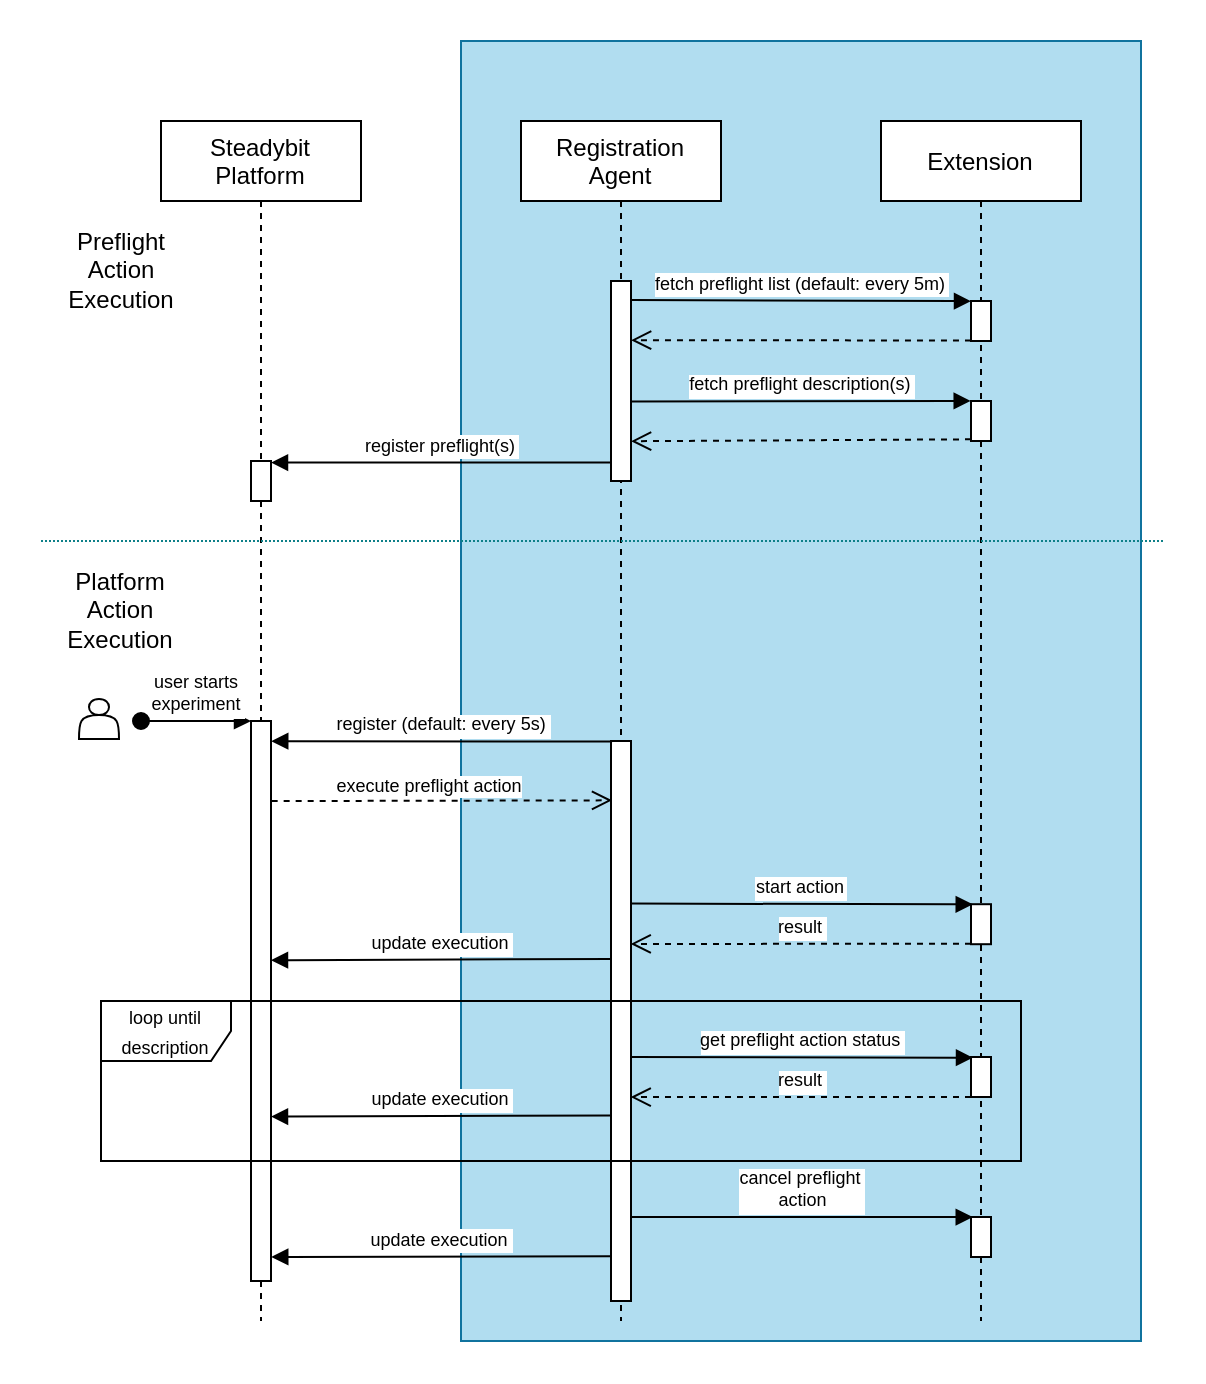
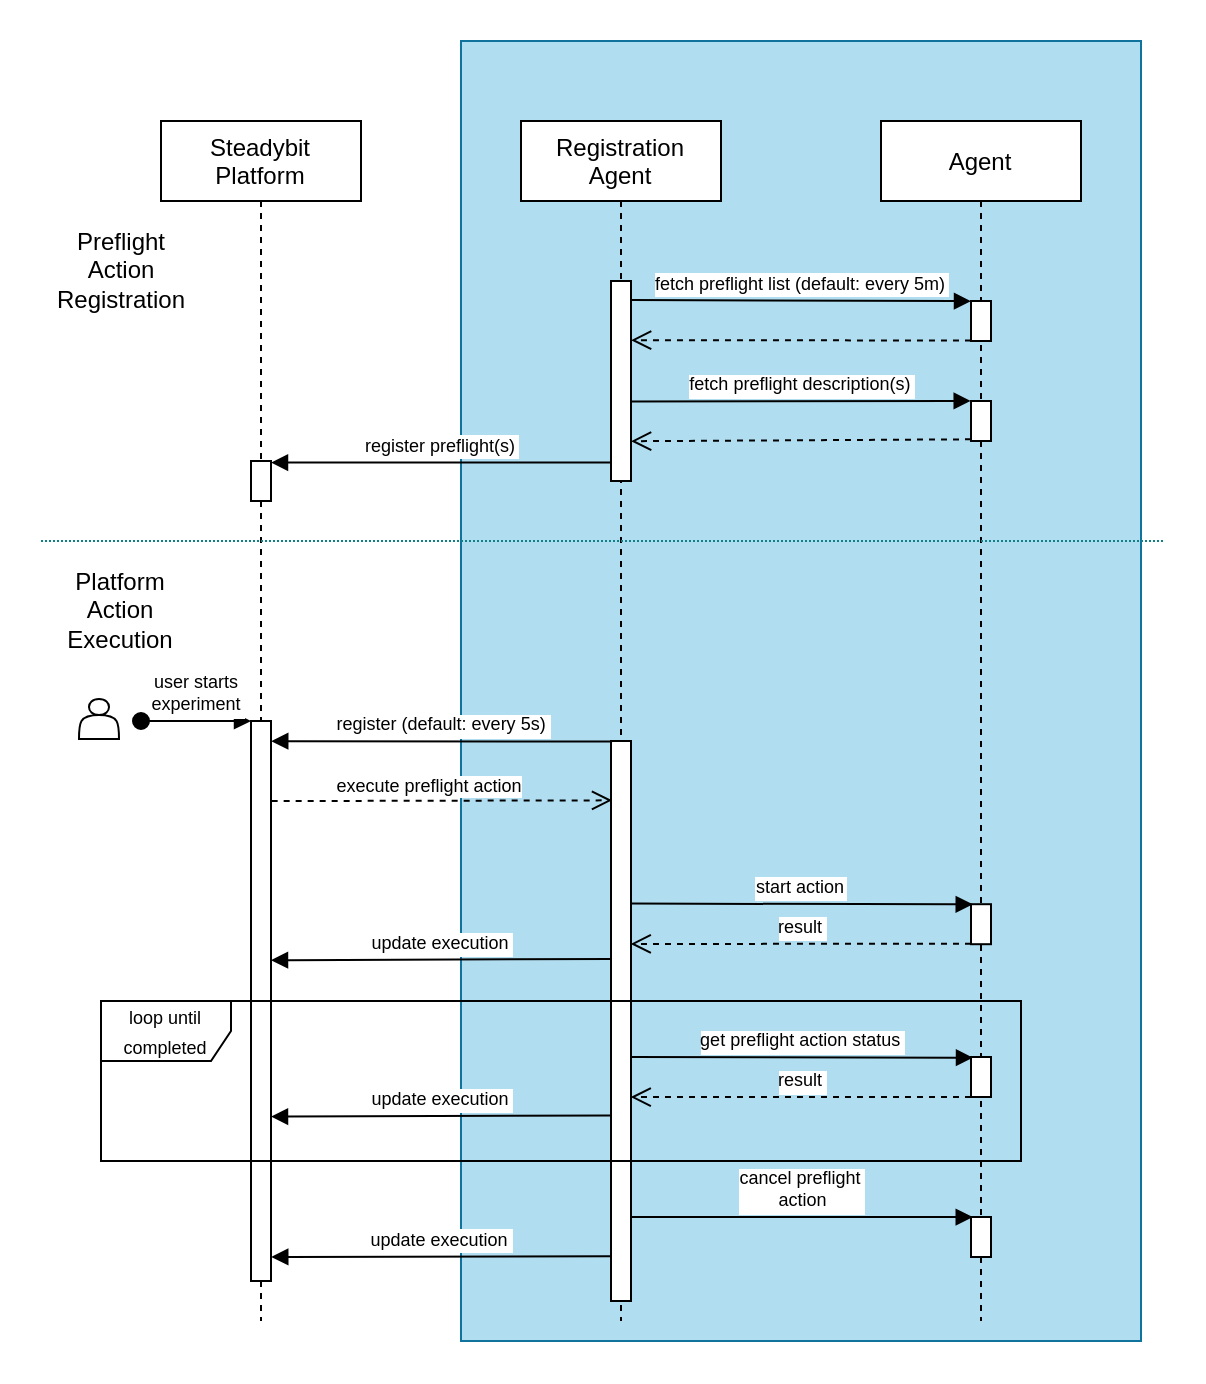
node "Extension": label "Extension" -> "Agent"
node "Preflight Action Execution": label "Preflight Action Execution" -> "Preflight Action Registration"
node "loop until description": label "loop until description" -> "loop until completed"
